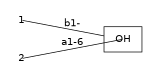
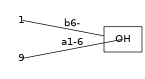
edge "1" -- "OH": label "b1-" -> "b6-"
node "2": label "2" -> "9"
